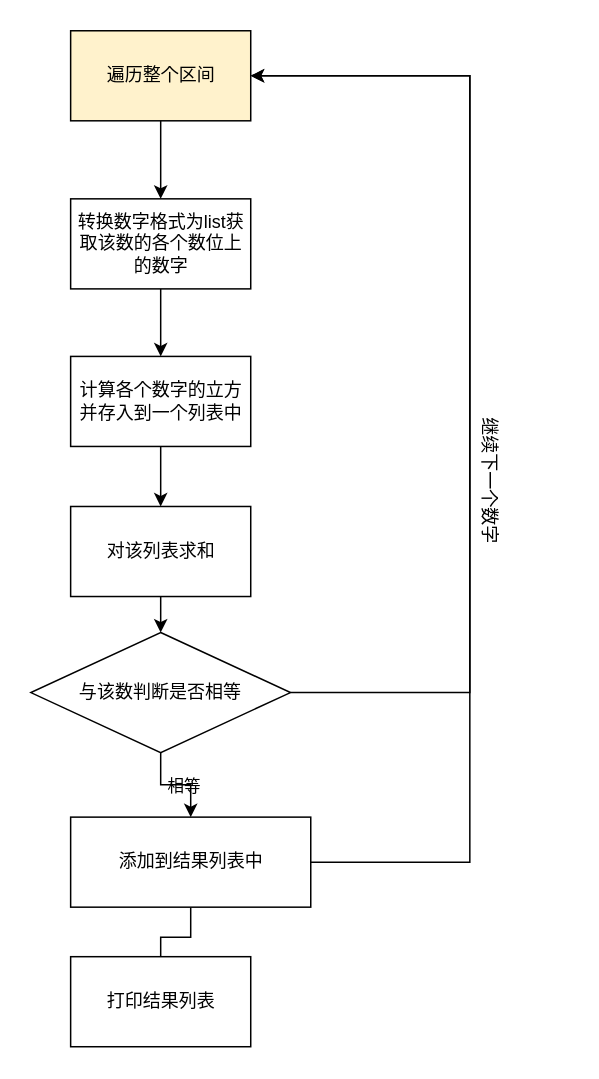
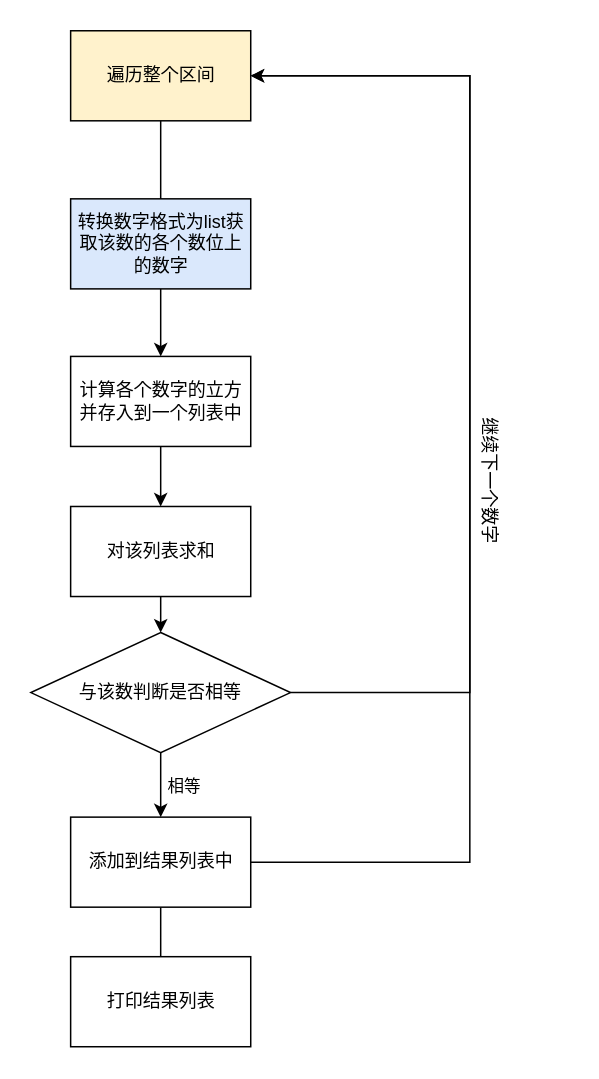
edge "遍历整个区间" -> "转换数字格式为list获取该数的各个数位上的数字": arrowhead classic -> none
node "转换数字格式为list获取该数的各个数位上的数字": fillcolor #ffffff -> #dae8fc
node "添加到结果列表中": size 240x90 -> 180x90
